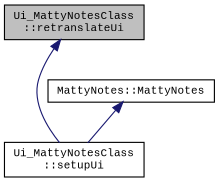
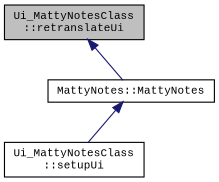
edge "Ui_MattyNotesClass ::setupUi" -> "Ui_MattyNotesClass ::retranslateUi": now "MattyNotes::MattyNotes" -> "Ui_MattyNotesClass ::retranslateUi"
